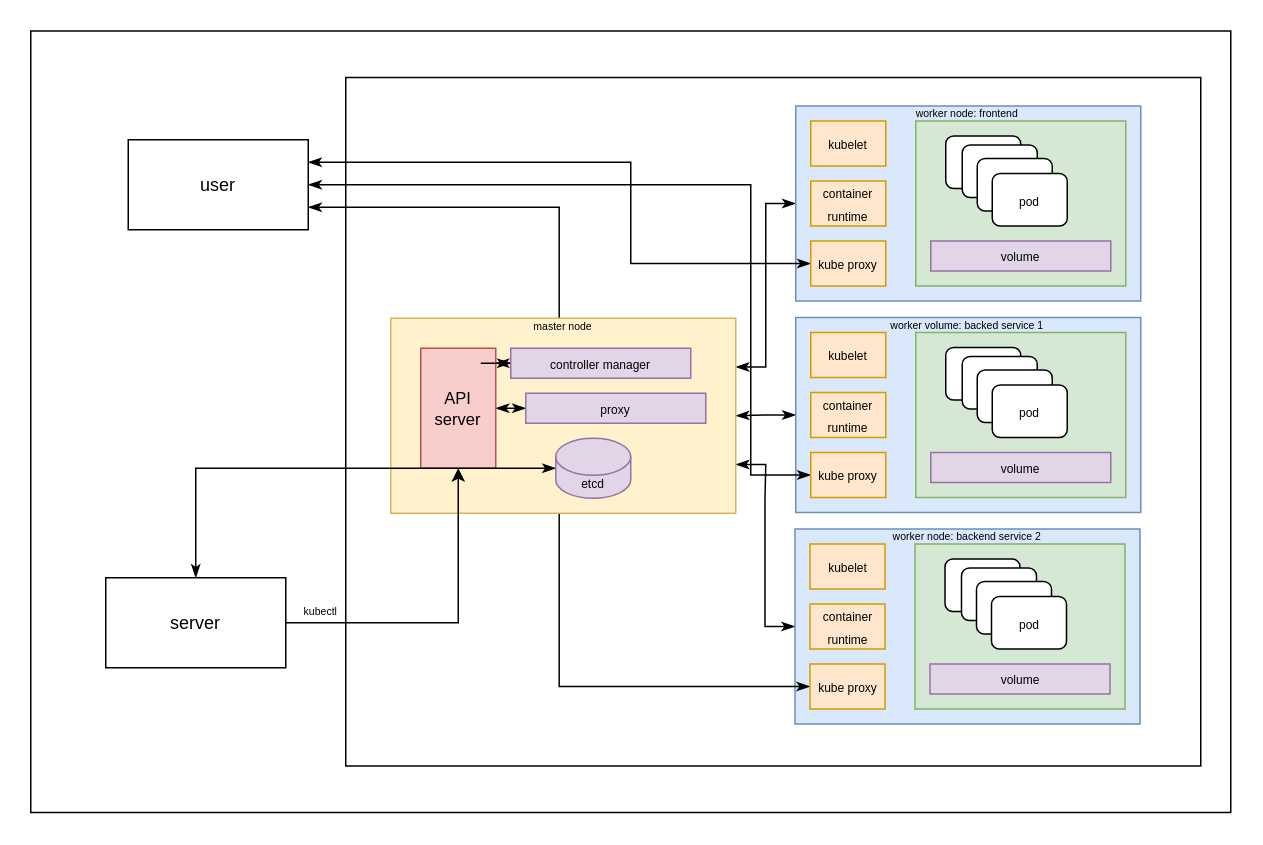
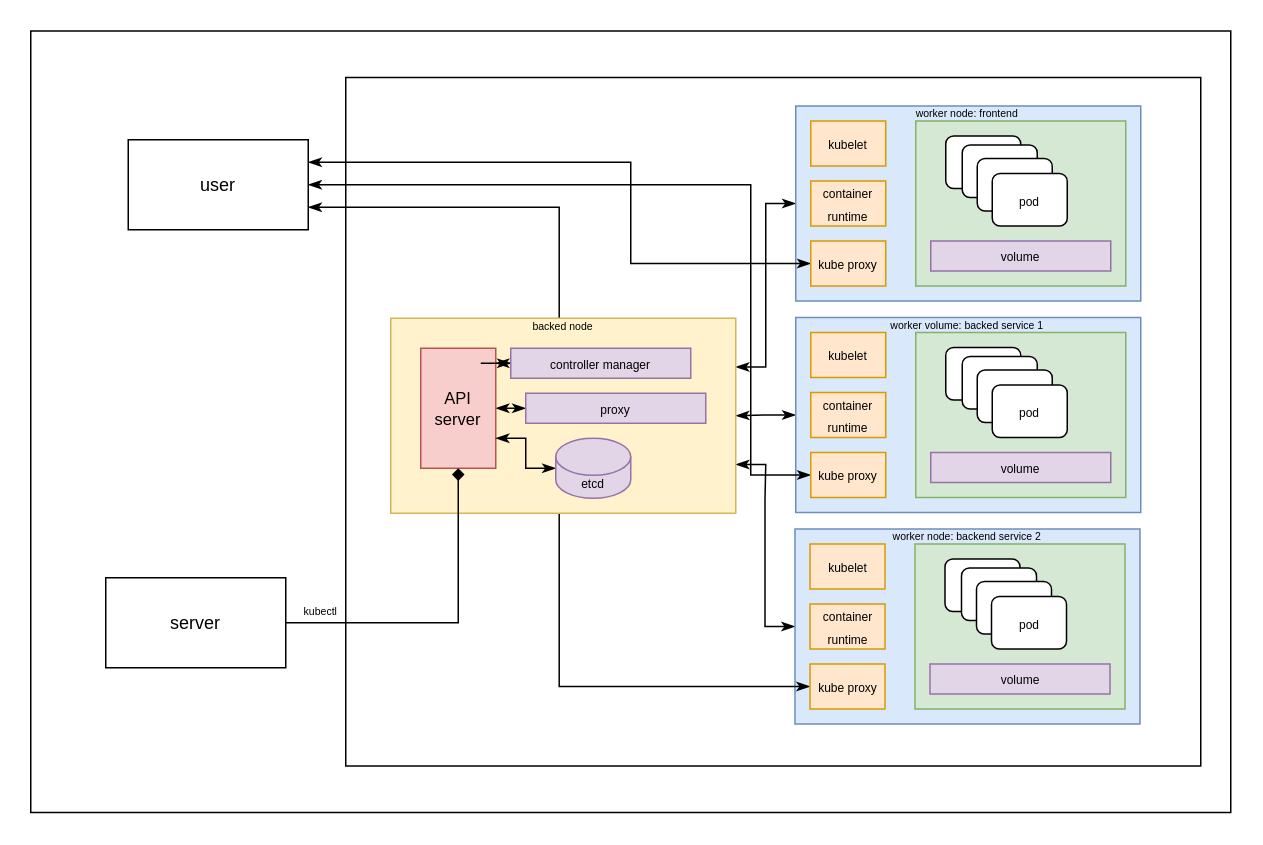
node "master node": label "master node" -> "backed node"
edge "etcd" -- "server": now "etcd" -- "API server"
edge "server" -> "API server": arrowhead classic -> diamond
